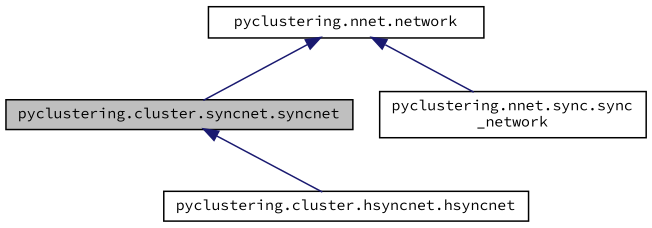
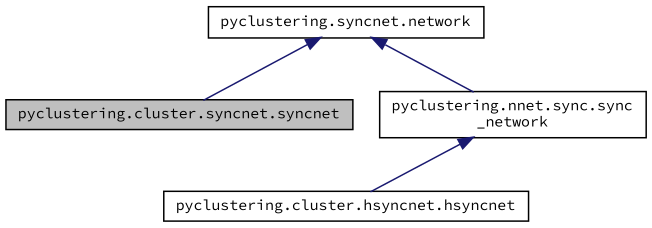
node "pyclustering.nnet.network": label "pyclustering.nnet.network" -> "pyclustering.syncnet.network"
edge "pyclustering.cluster.hsyncnet.hsyncnet" -> "pyclustering.cluster.syncnet.syncnet": now "pyclustering.cluster.hsyncnet.hsyncnet" -> "pyclustering.nnet.sync.sync _network"
